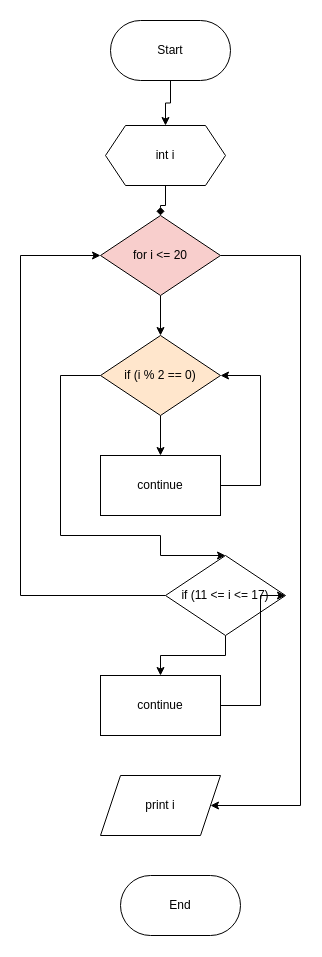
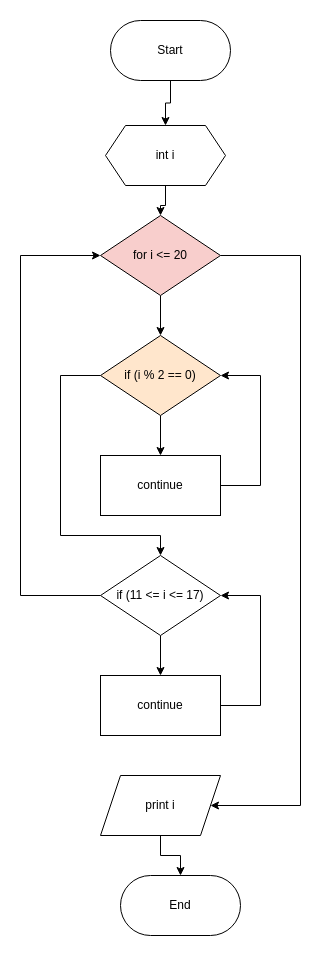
edge "int i" -> "for i <= 20": arrowhead diamond -> classic
node "if (11 <= i <= 17)": moved (226, 596) -> (161, 596)
edge "print i" -> "End": added
